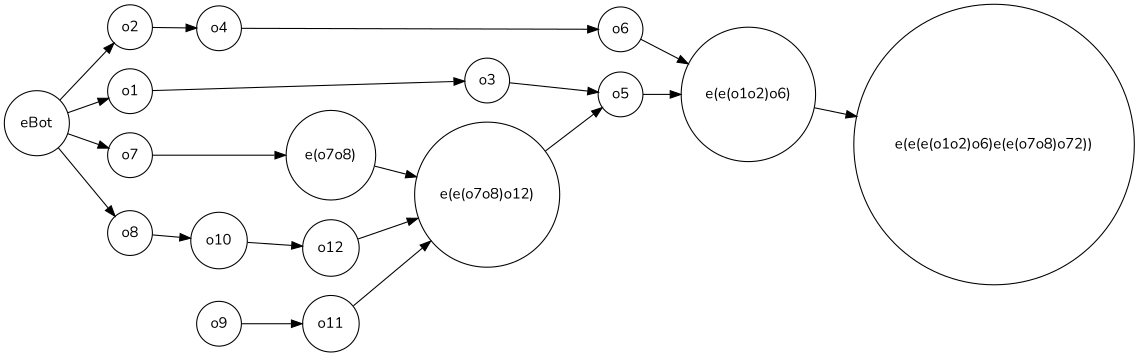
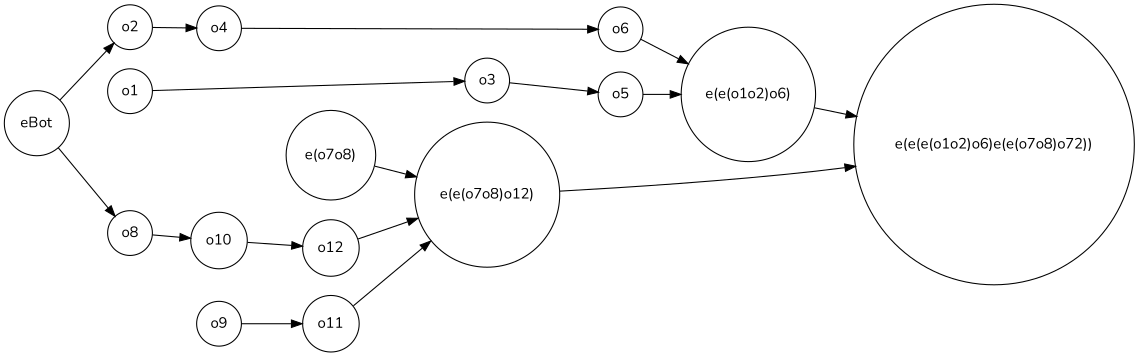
edge "eBot" -> "o1": removed
edge "e(e(o7o8)o12)" -> "o5": now "e(e(o7o8)o12)" -> "e(e(e(o1o2)o6)e(e(o7o8)o72))"
node "o7": removed
